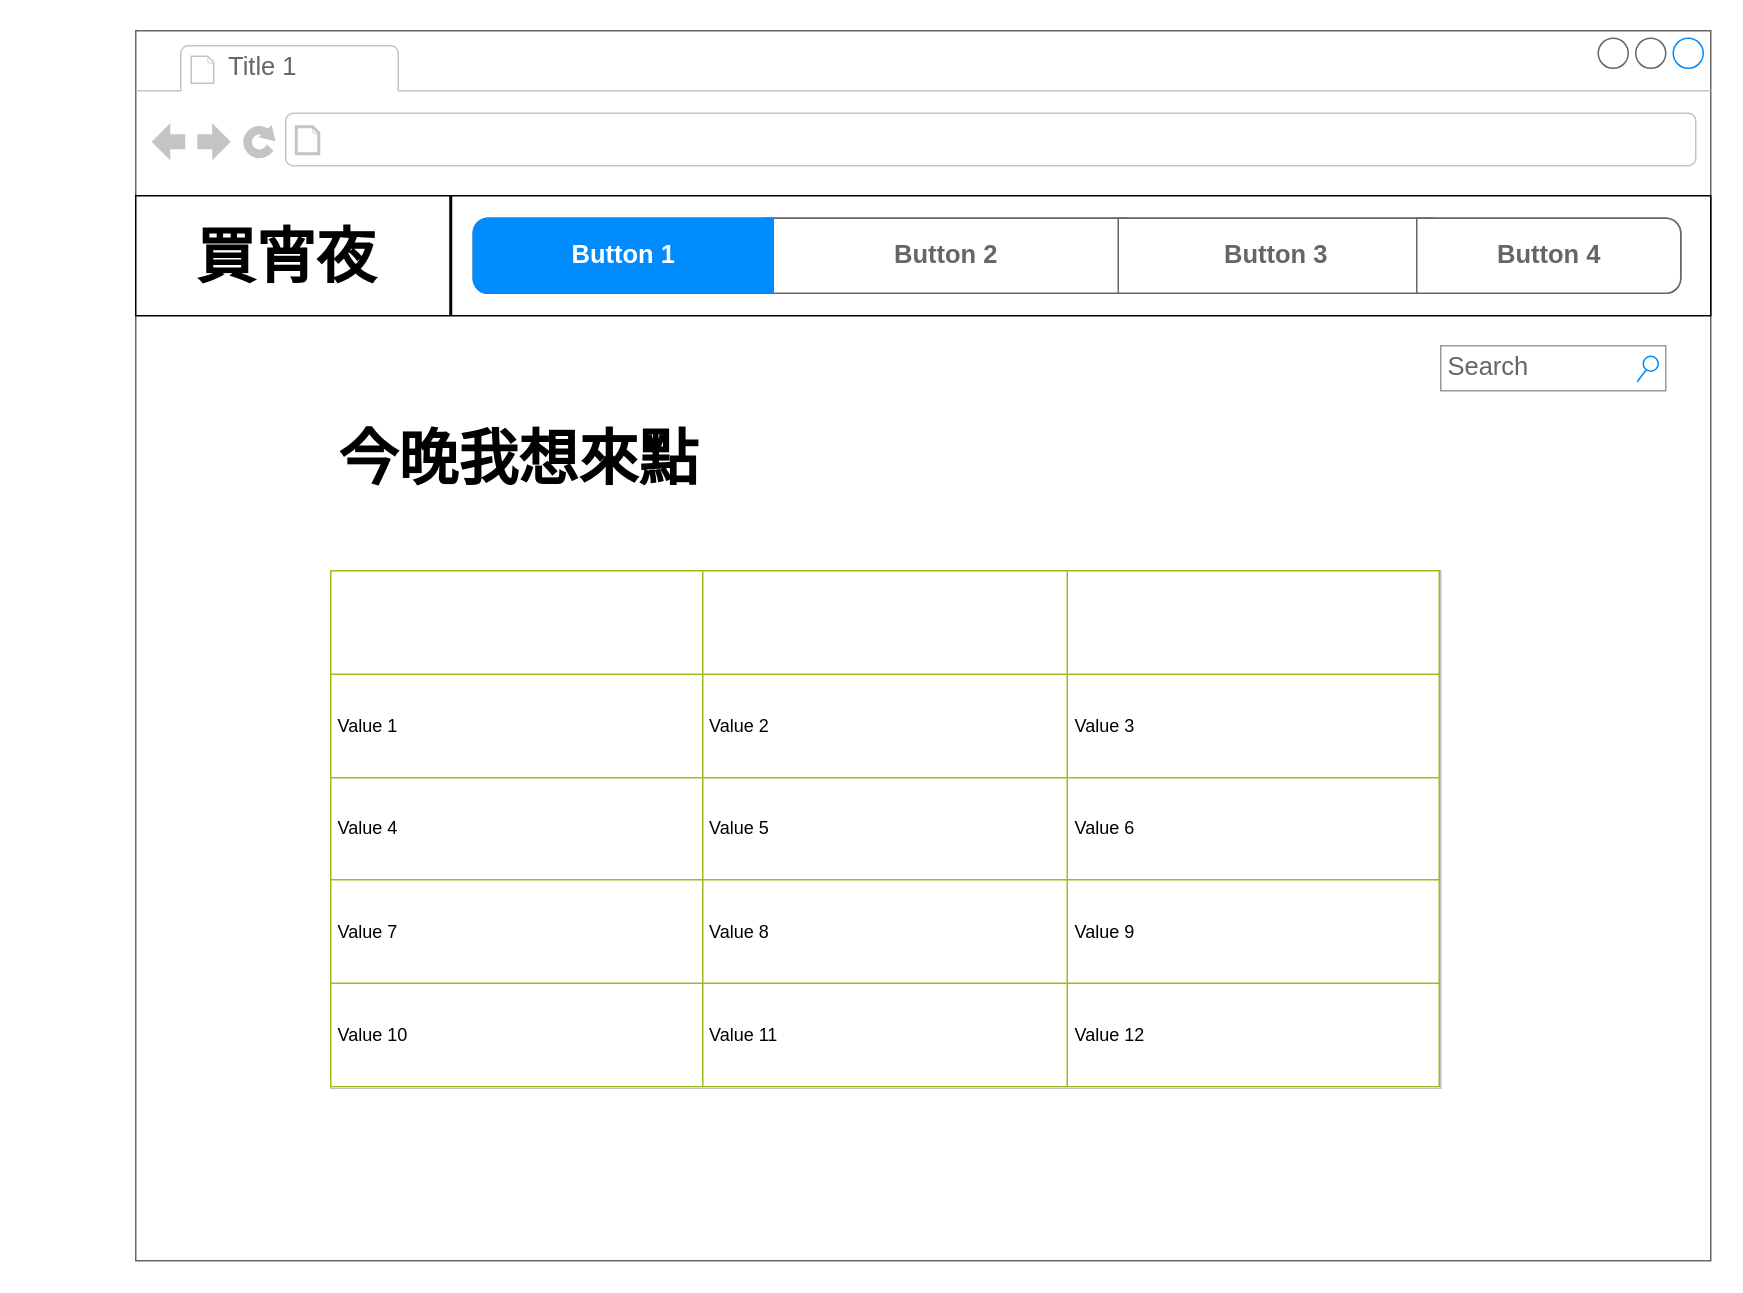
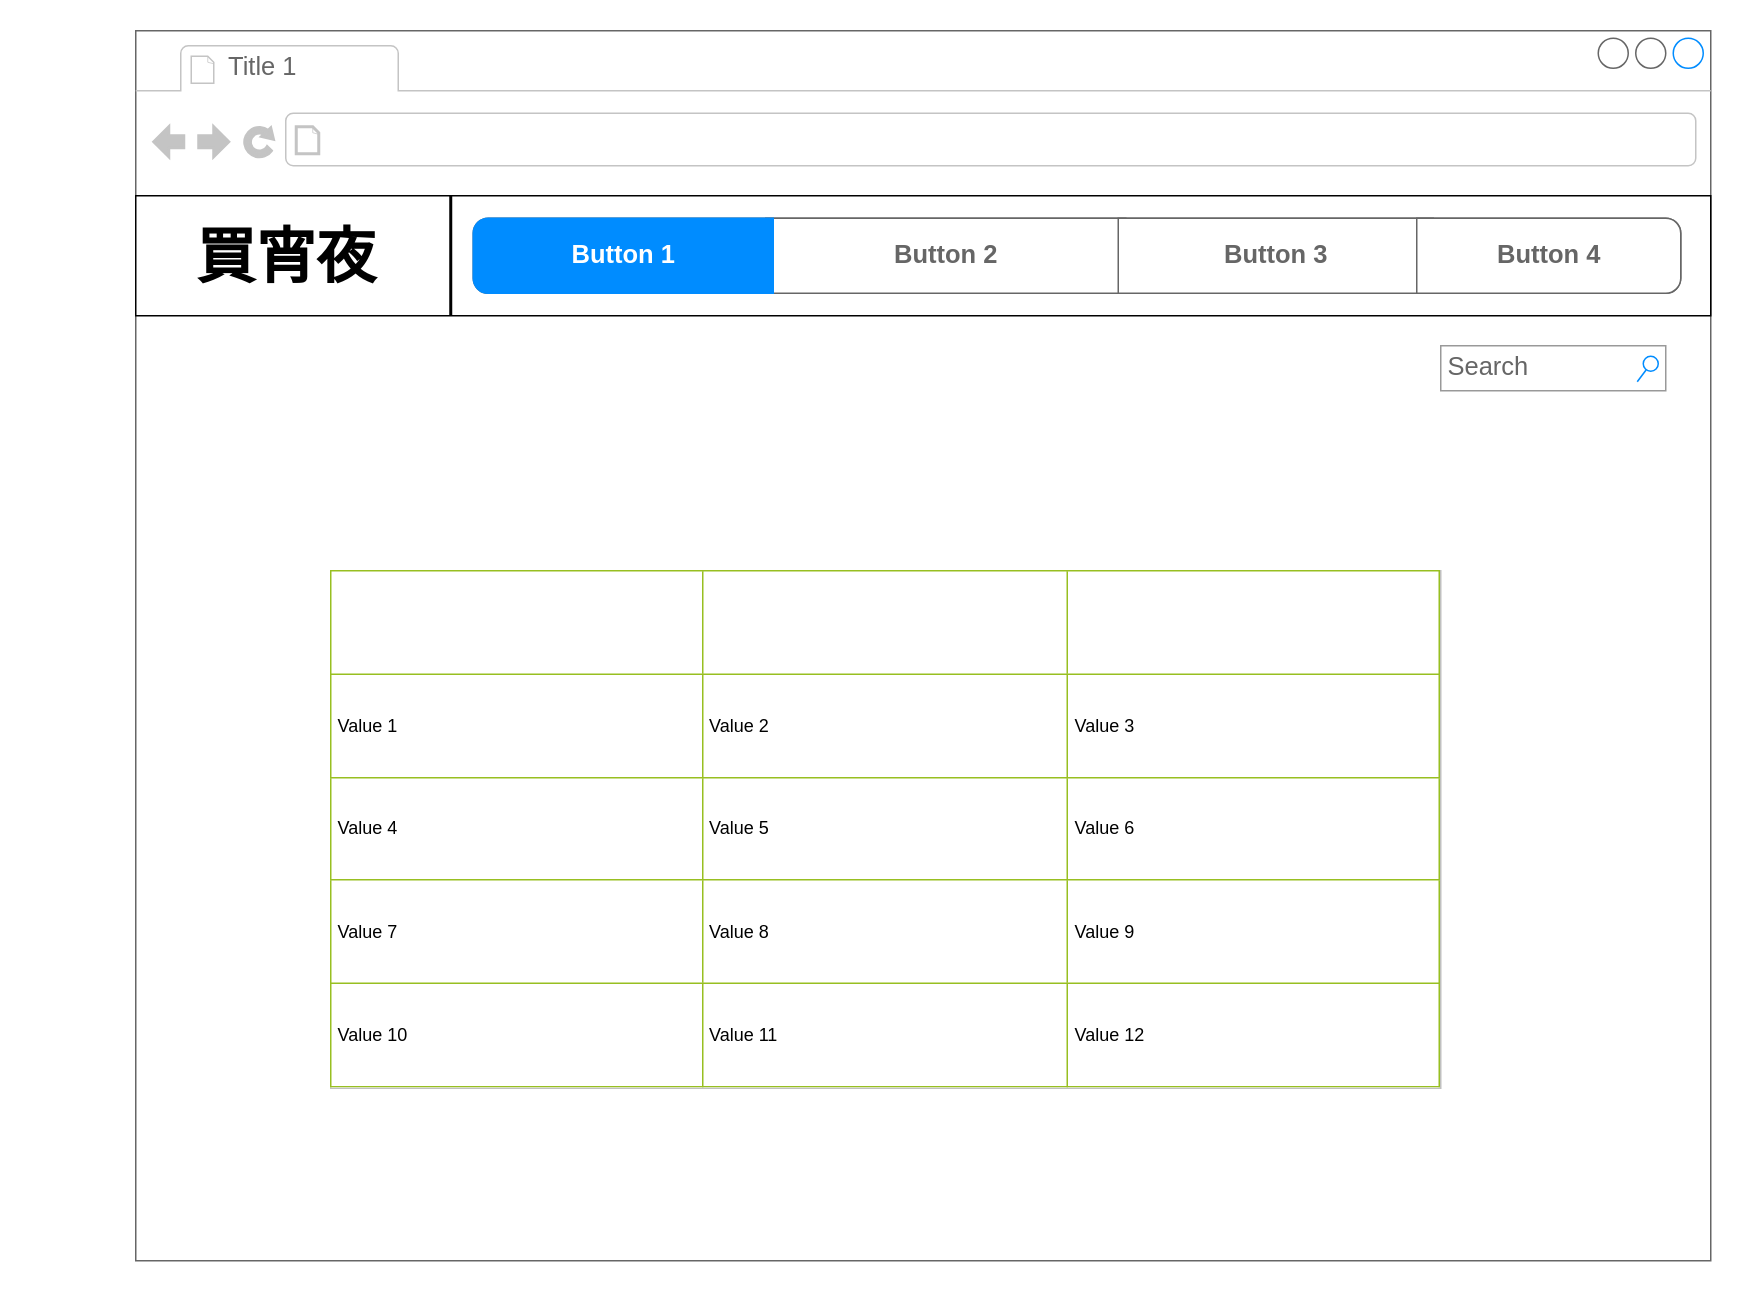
node "今晚我想來點": removed
